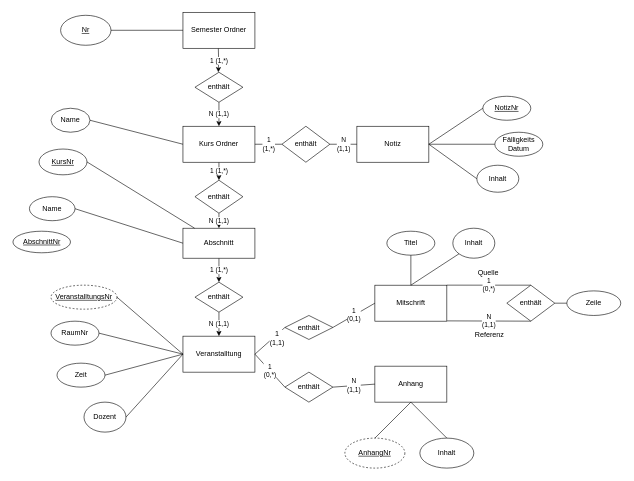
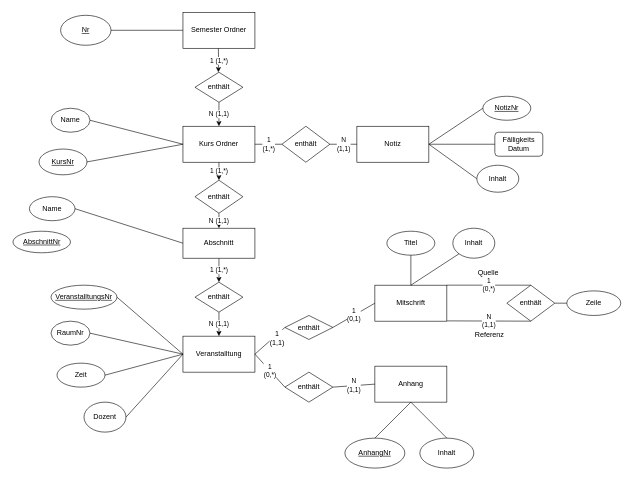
node "Fälligkeits Datum": shape ellipse -> rounded rectangle
edge "KursNr" -- "Abschnitt": now "KursNr" -- "Kurs Ordner"
node "VeranstalltungsNr": style dashed -> solid
node "RaumNr": size 48x24 -> 39x24
node "AnhangNr": style dashed -> solid
